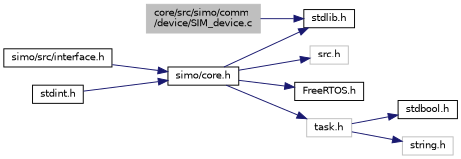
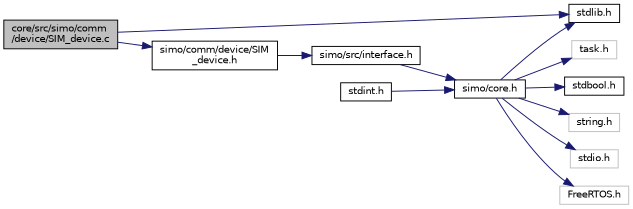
node "core/src/simo/comm /device/SIM_device.c": color grey75 -> black
node "src.h": label "src.h" -> "stdio.h"
node "simo/comm/device/SIM _device.h": added
node "FreeRTOS.h": color black -> grey75
edge "task.h" -> "stdbool.h": now "simo/core.h" -> "stdbool.h"
edge "task.h" -> "string.h": now "simo/core.h" -> "string.h"
